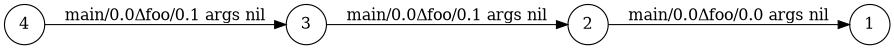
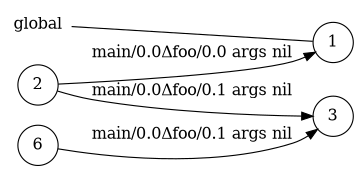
node "4": label "4" -> "6"
node "global": added
edge "3" -> "2": reversed
